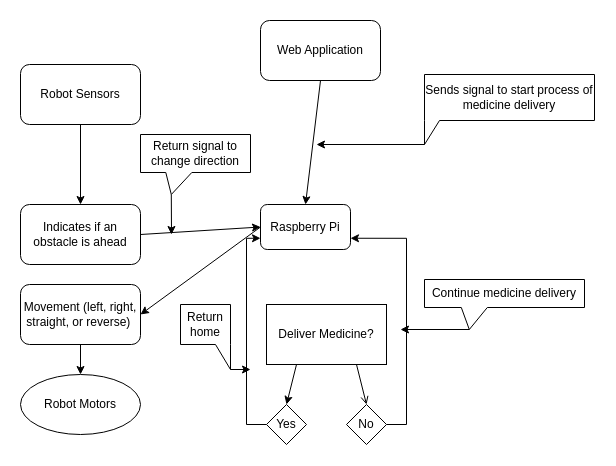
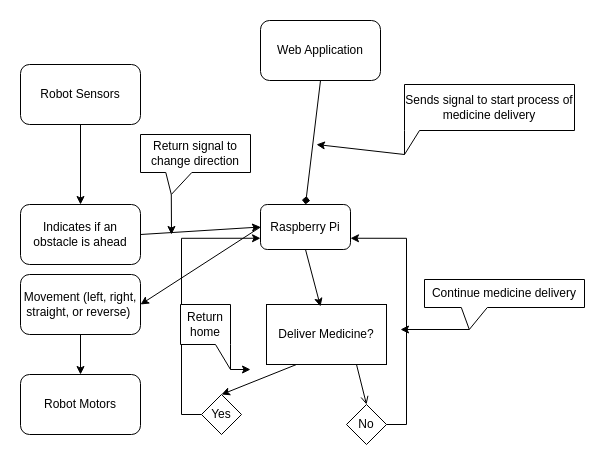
node "Sends signal to start process of medicine delivery": moved (510, 110) -> (490, 120)
edge "Web Application" -> "Raspberry Pi": arrowhead classic -> diamond
edge "Raspberry Pi" -> "Deliver Medicine?": added
node "Movement (left, right, straight, or reverse)": moved (81, 315) -> (81, 305)
node "Robot Motors": shape ellipse -> rounded rectangle
node "Yes": moved (287, 425) -> (222, 415)
